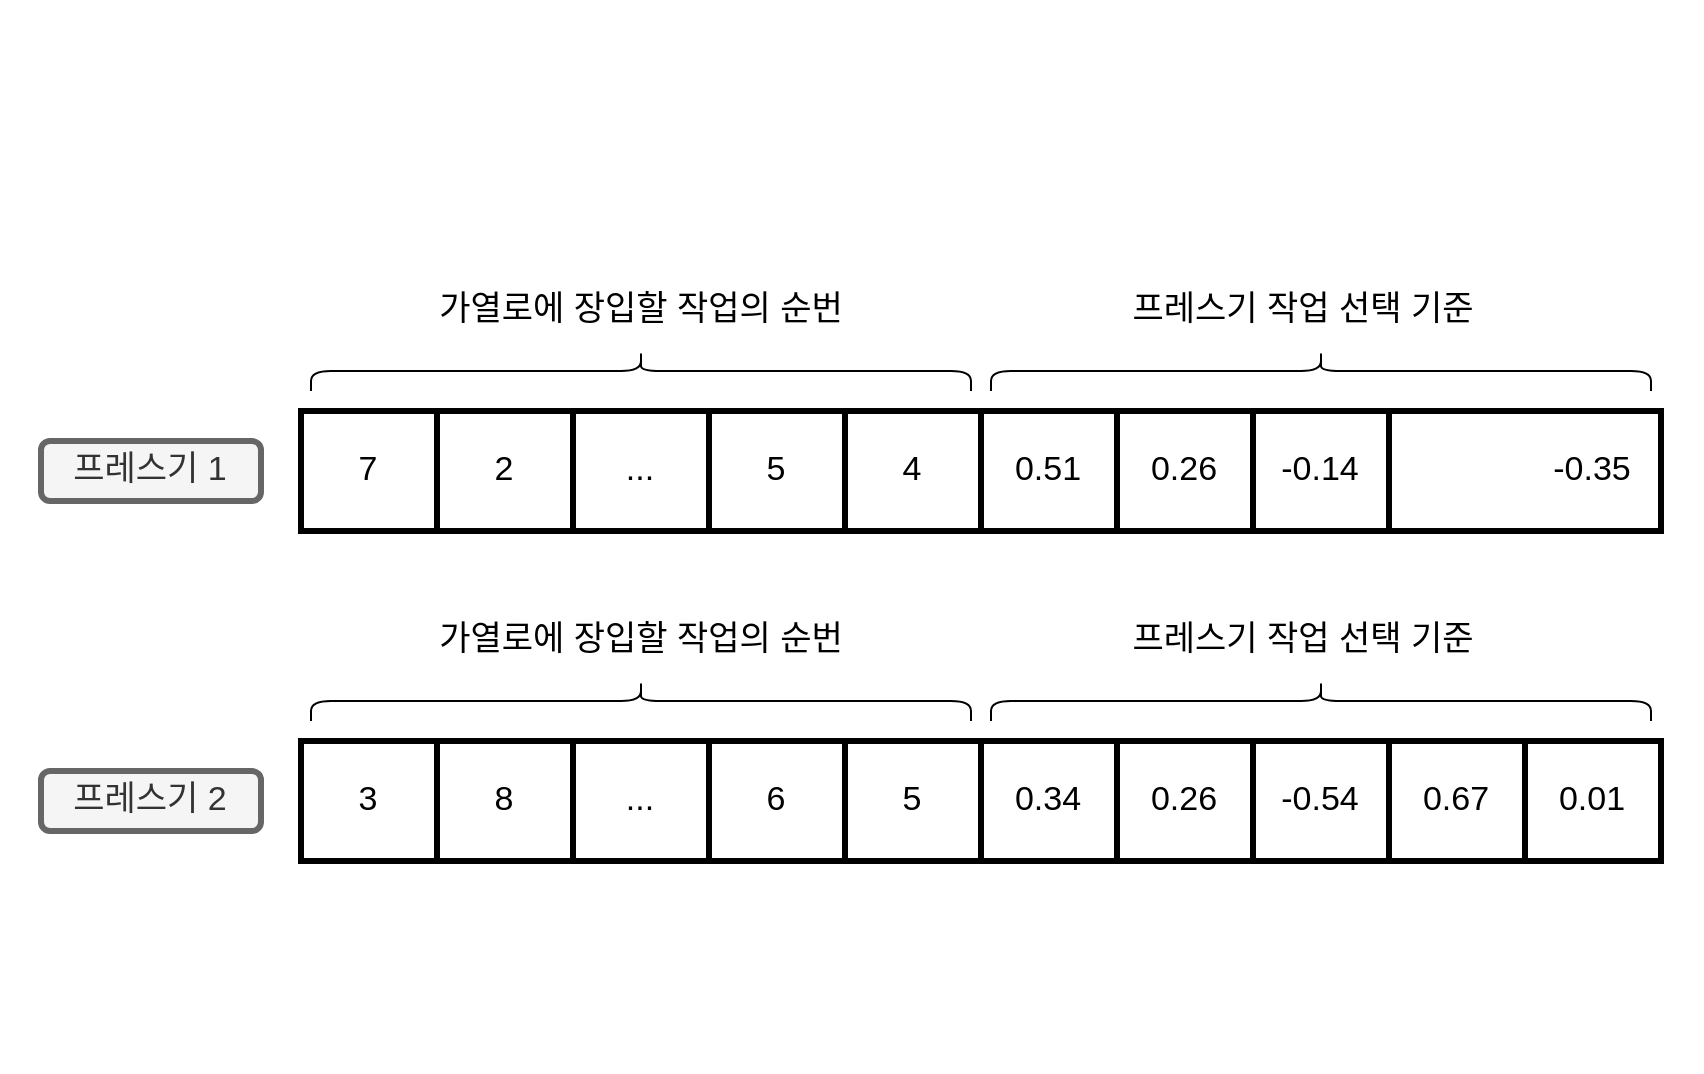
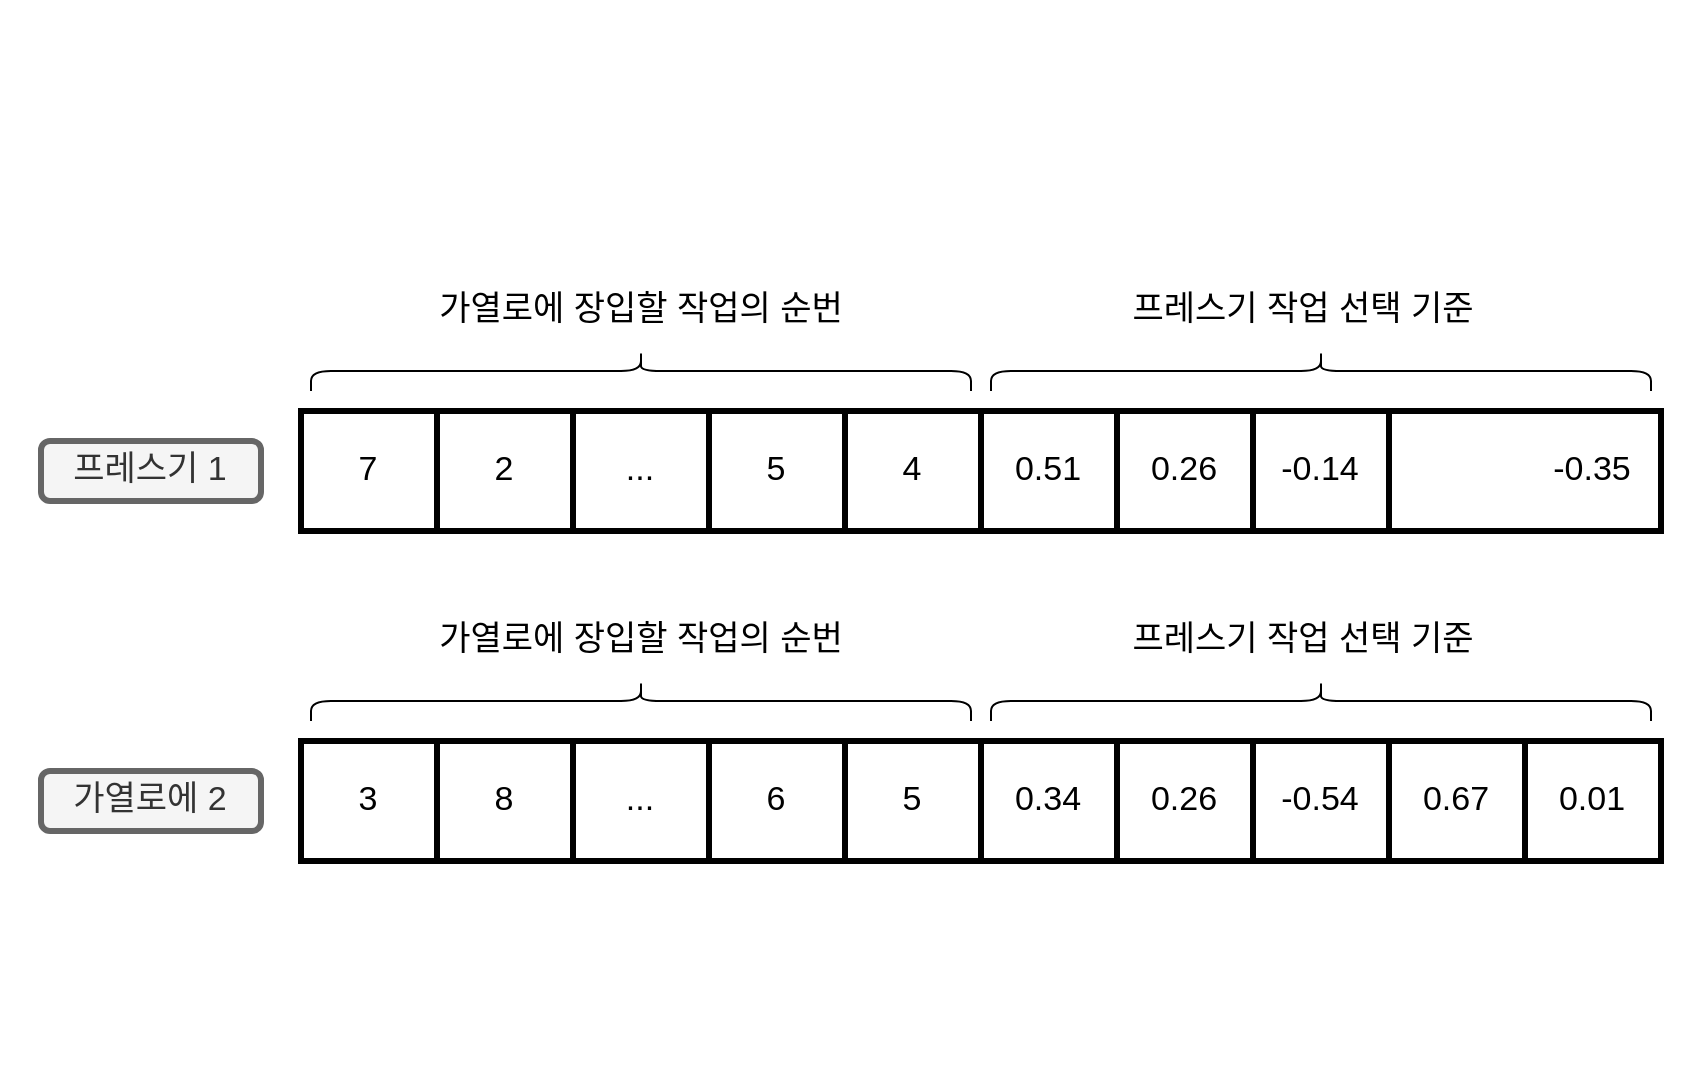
node "프레스기 2": label "프레스기 2" -> "가열로에 2"
